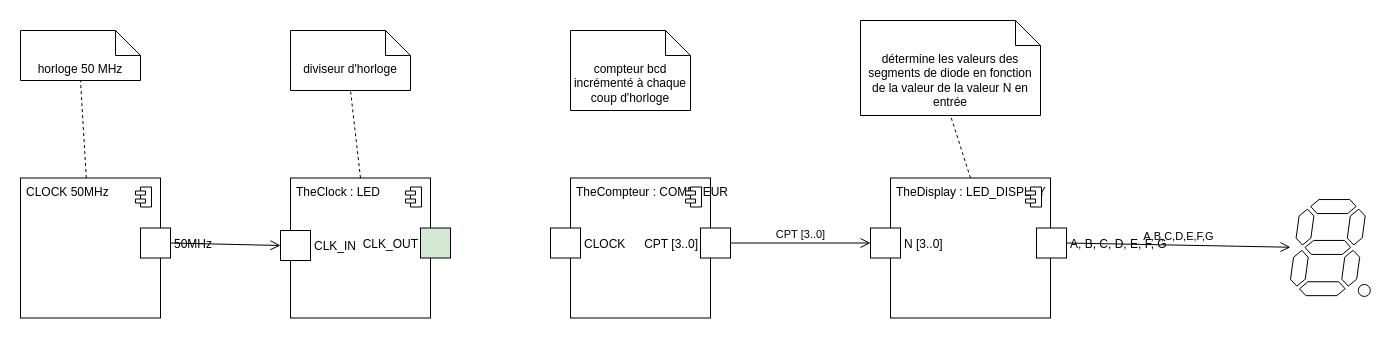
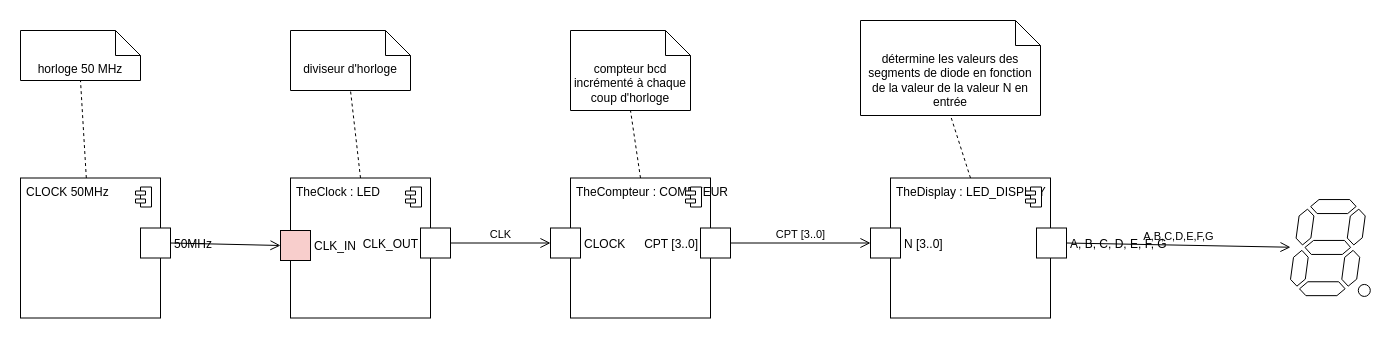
edge "compteur bcd incrémenté à chaque coup d'horloge" -- "TheCompteur : COMPTEUR": added
node "CLK_OUT": fillcolor #d5e8d4 -> #ffffff
edge "CLK_OUT" -> "CLOCK": added, label "CLK"
node "CLK_IN": fillcolor #ffffff -> #f8cecc
